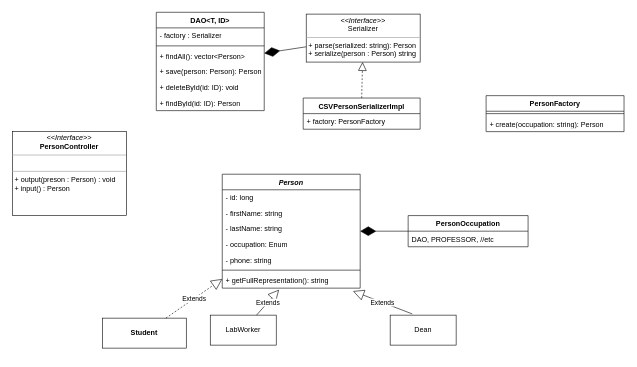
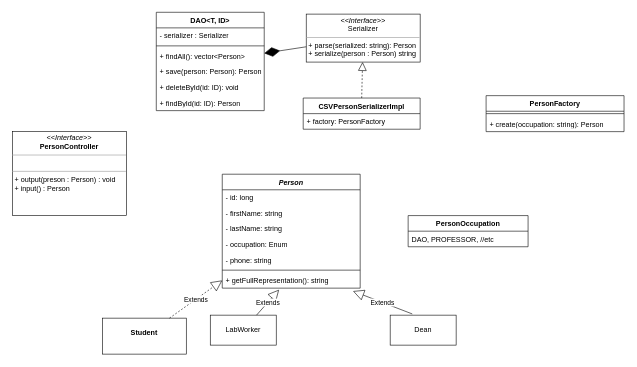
node "- factory : Serializer": label "- factory : Serializer" -> "- serializer : Serializer"
edge "PersonOccupation" -> "Person": removed
node "Student": size 84x30 -> 84x36
